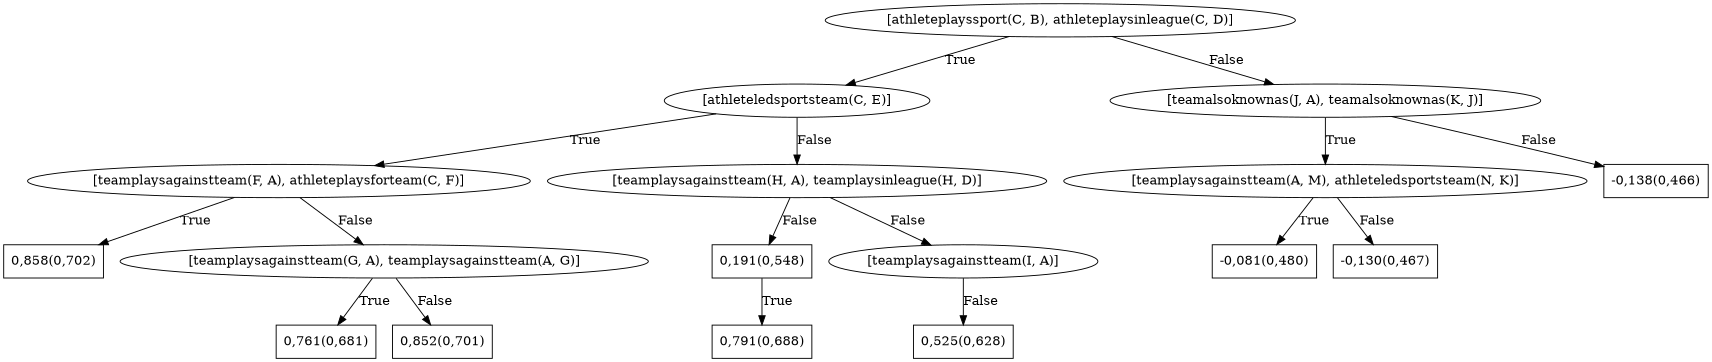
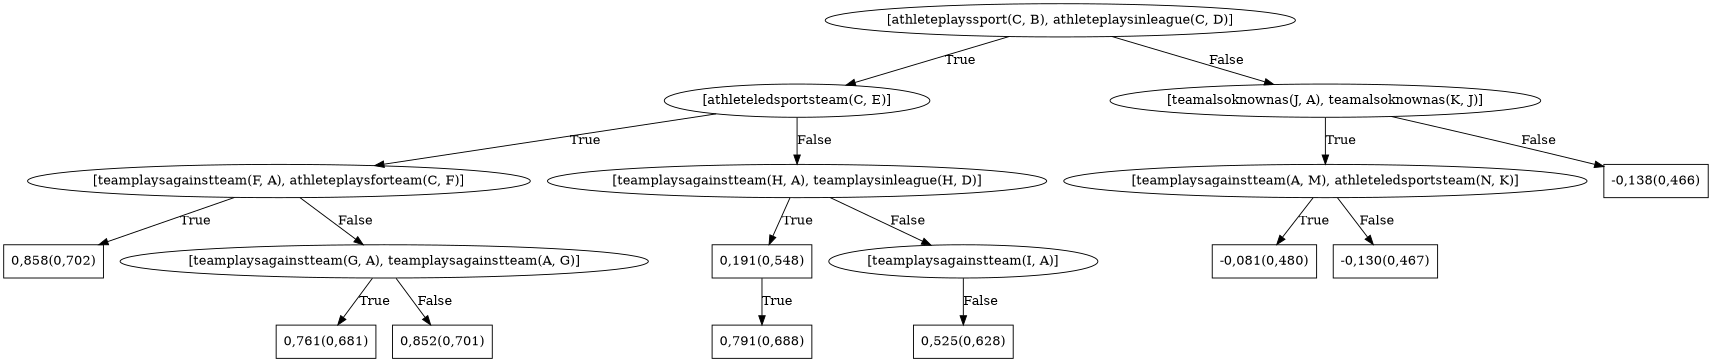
edge "[teamplaysagainstteam(H, A), teamplaysinleague(H, D)]" -> "0,191(0,548)": label "False" -> "True"
